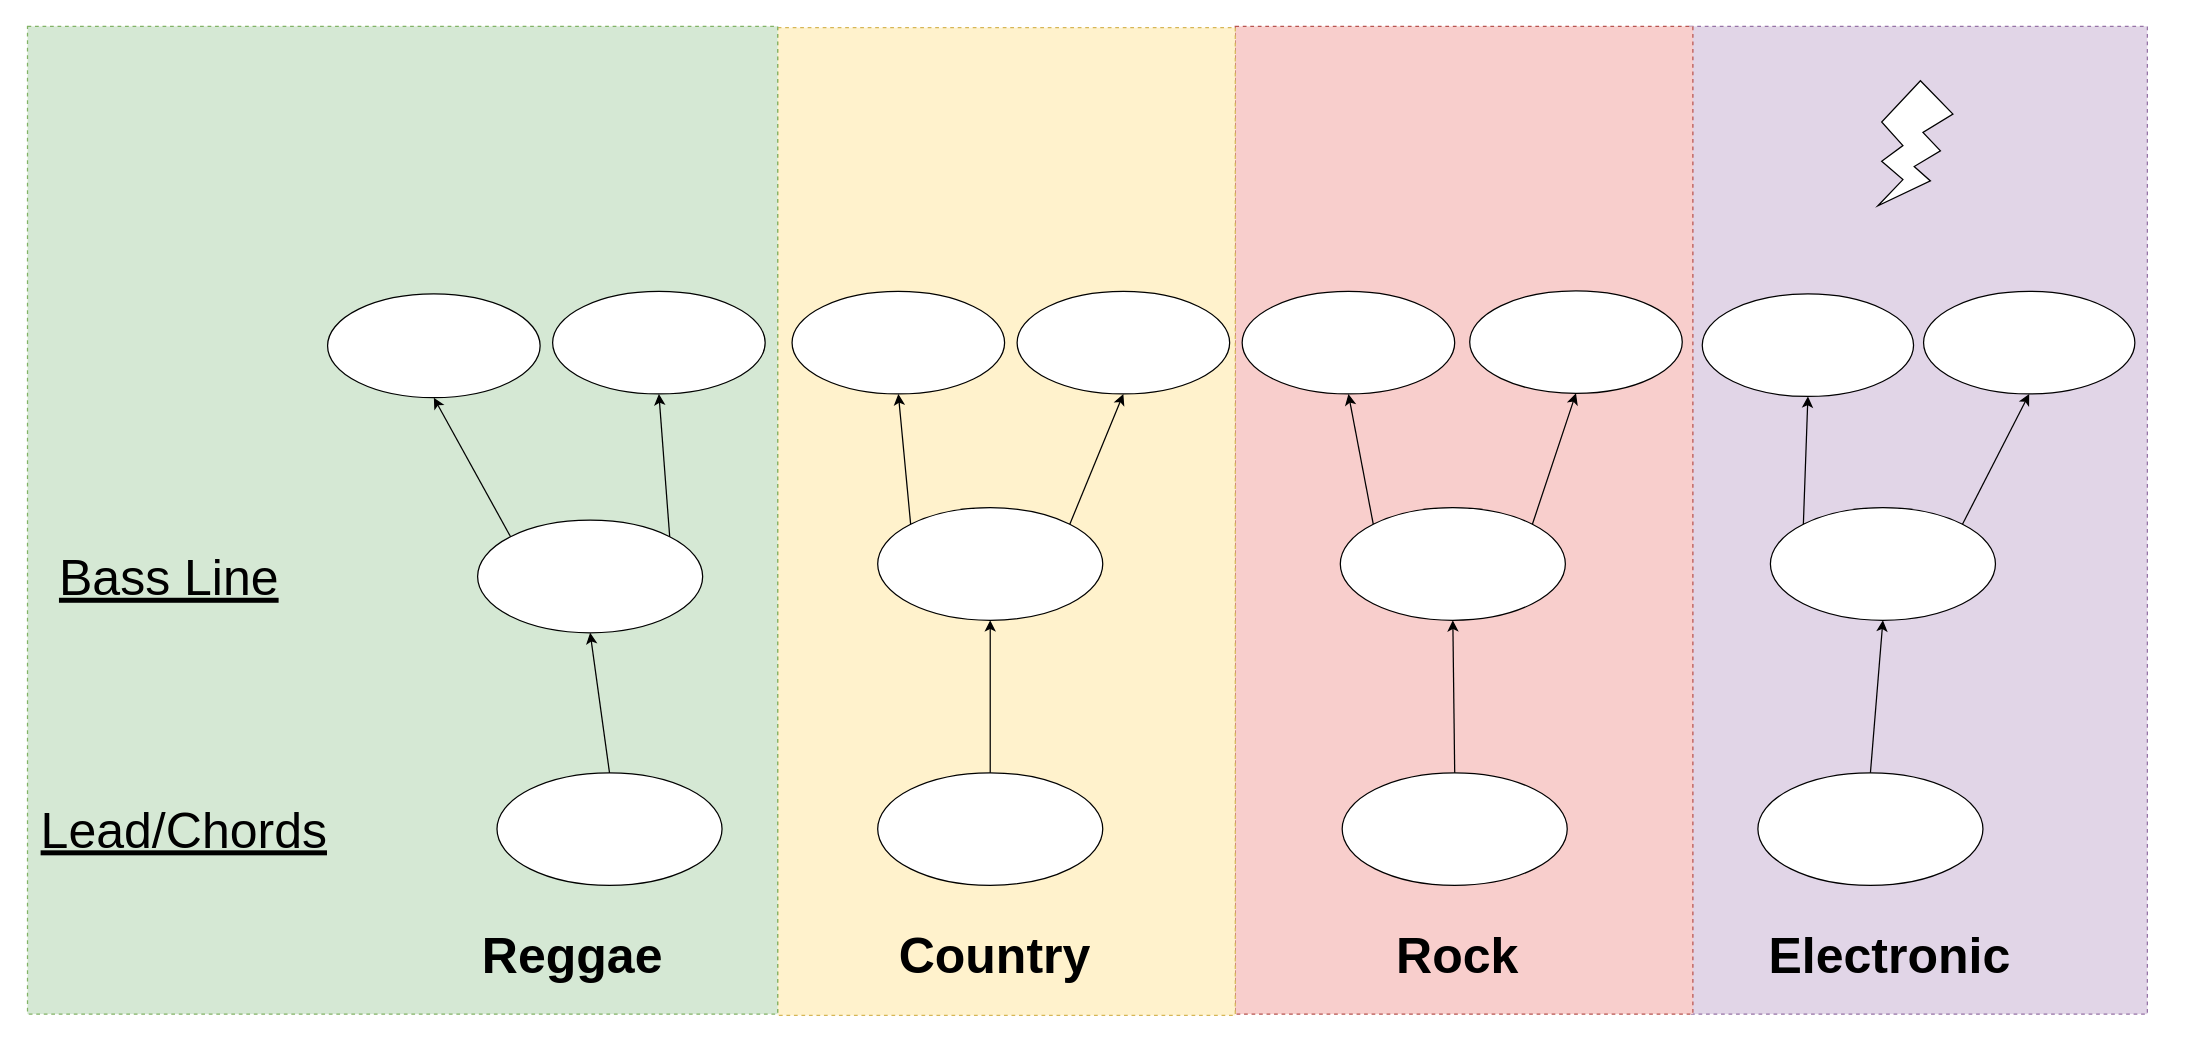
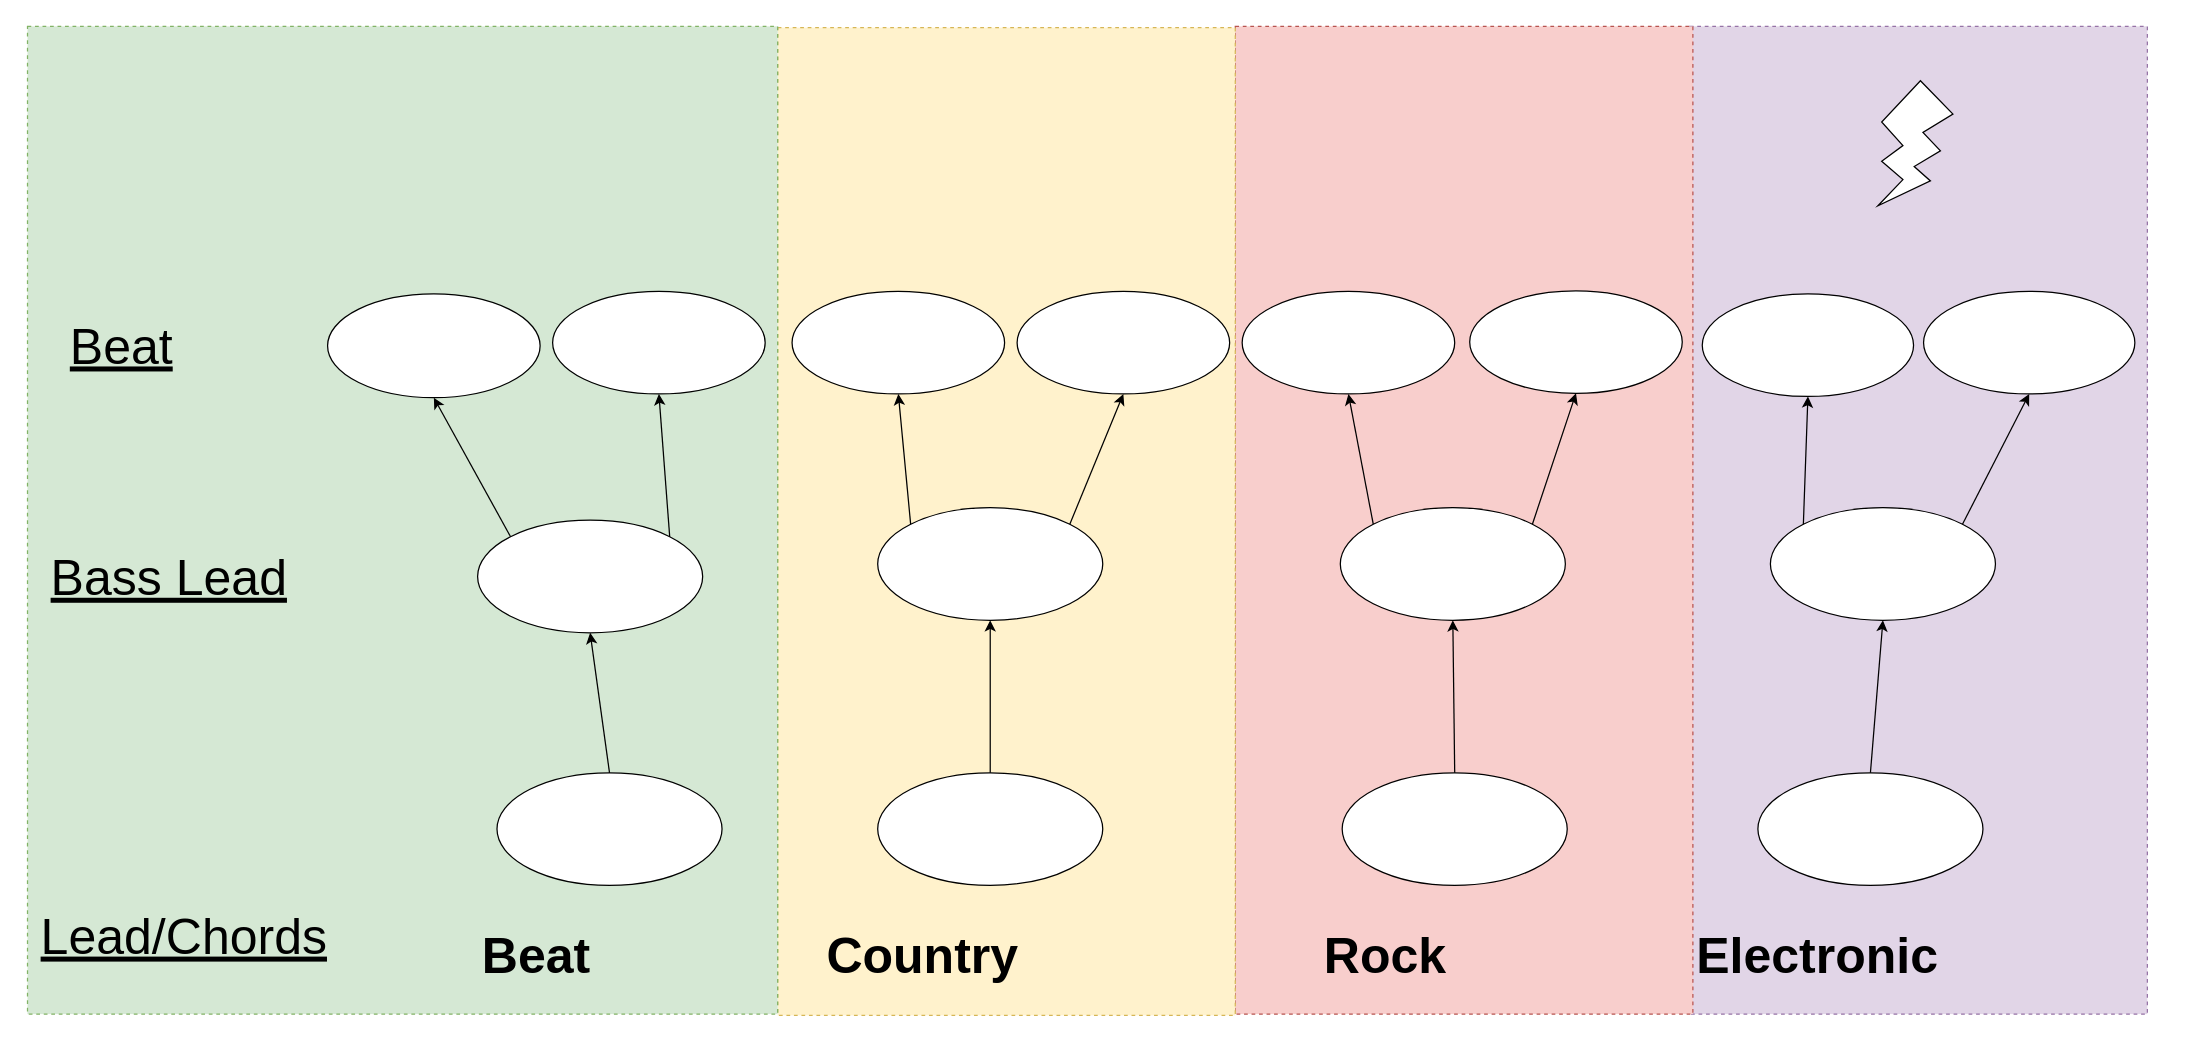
node "Beat": added
node "Bass Line": label "Bass Line" -> "Bass Lead"
node "Lead/Chords": moved (184, 829) -> (184, 935)
node "Reggae Country Rock Electronic": label "Reggae Country Rock Electronic" -> "Beat Country Rock Electronic"
